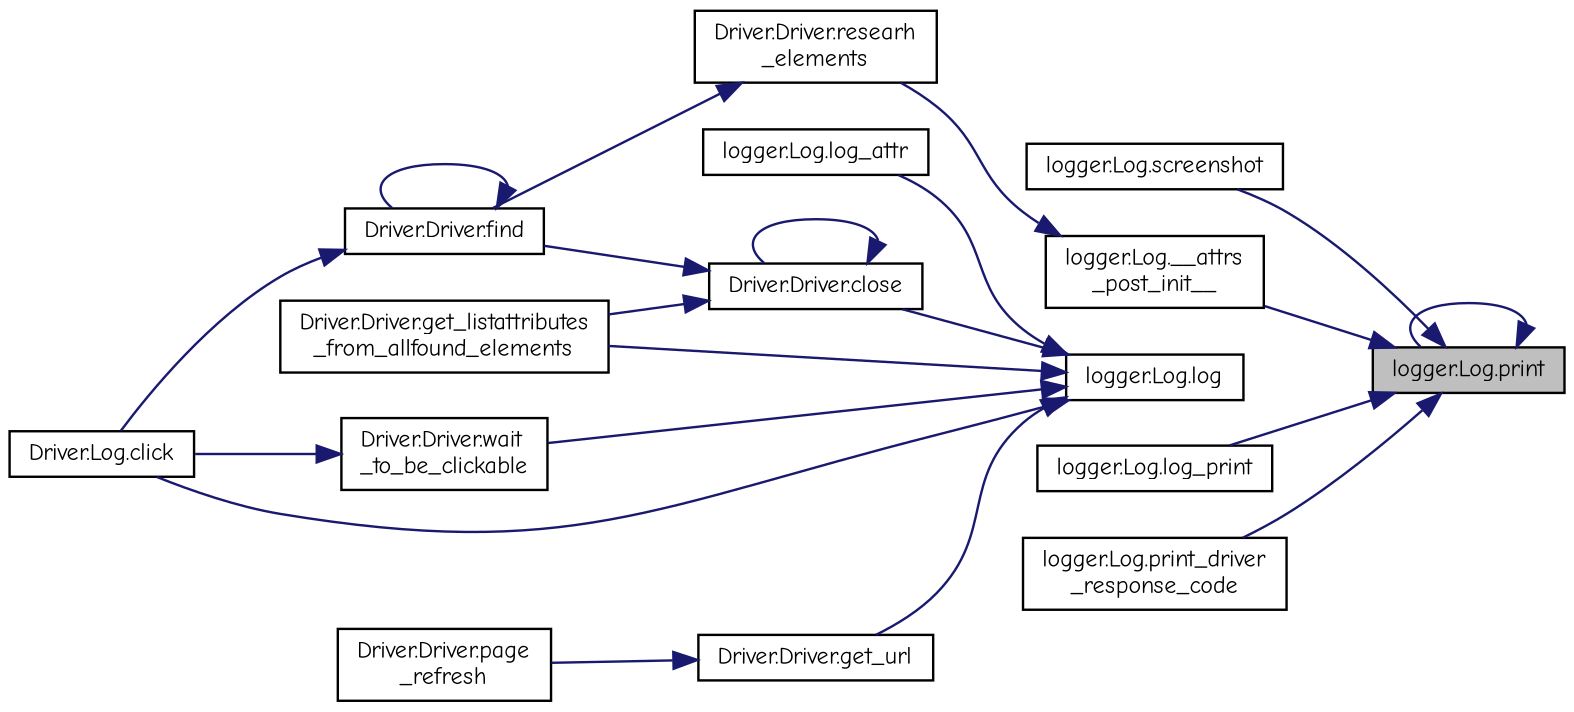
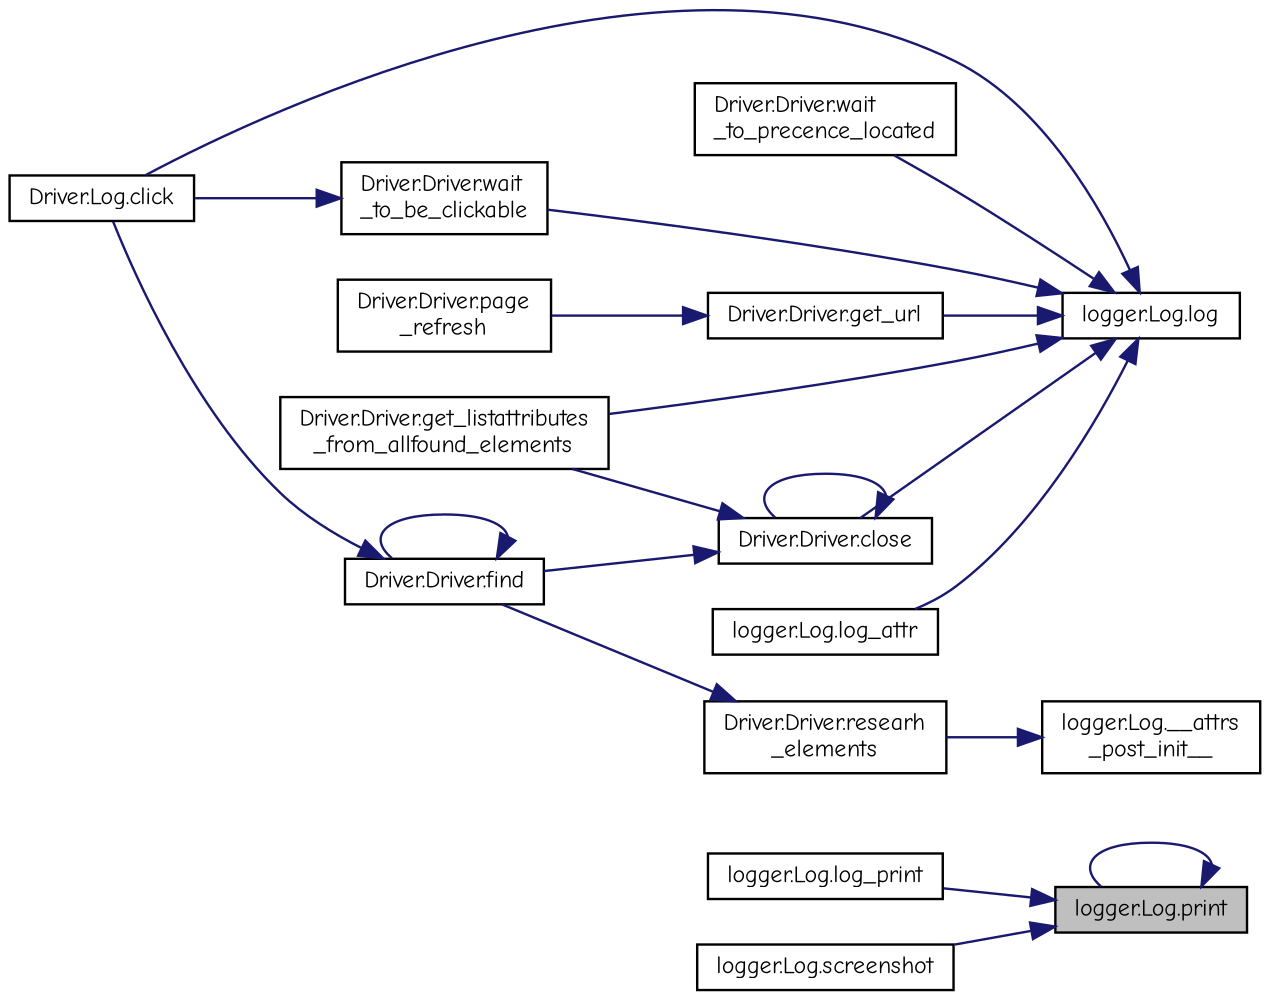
node "Driver.Driver.wait _to_precence_located": added
edge "logger.Log.__attrs _post_init__" -> "logger.Log.print": removed
node "logger.Log.print_driver _response_code": removed
